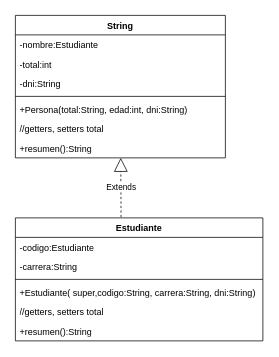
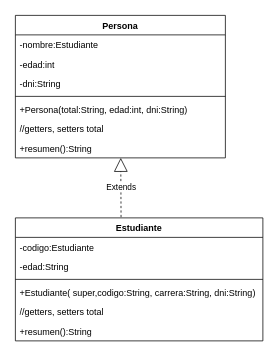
node "String": label "String" -> "Persona"
node "-total:int": label "-total:int" -> "-edad:int"
node "-carrera:String": label "-carrera:String" -> "-edad:String"
